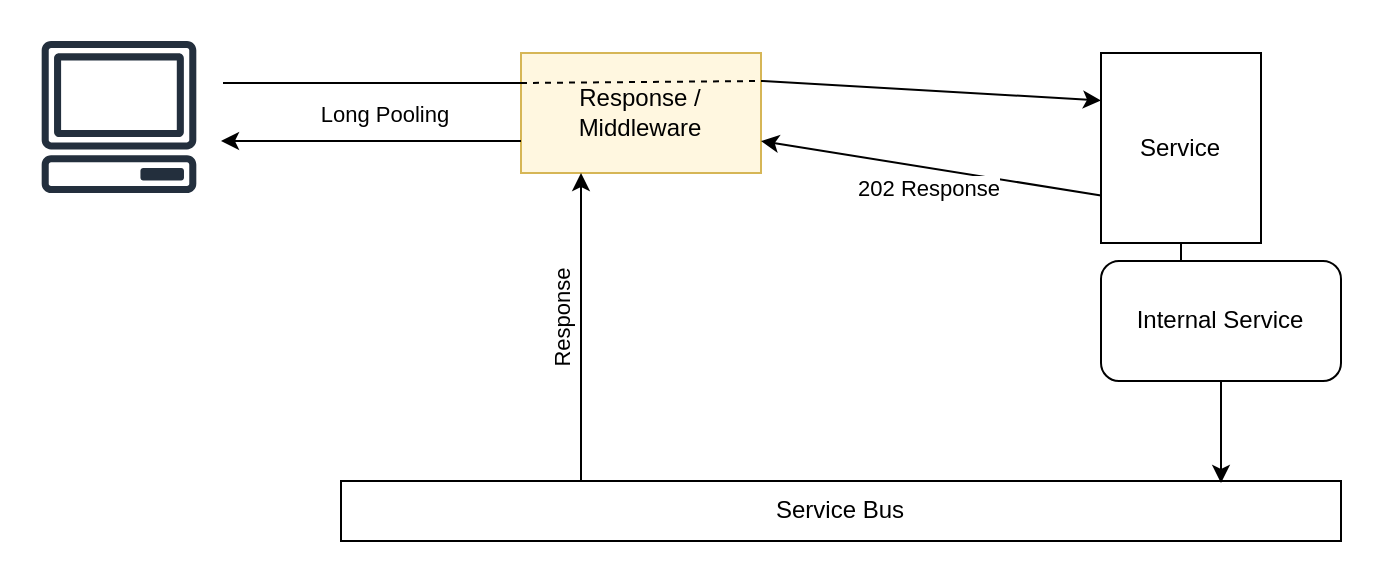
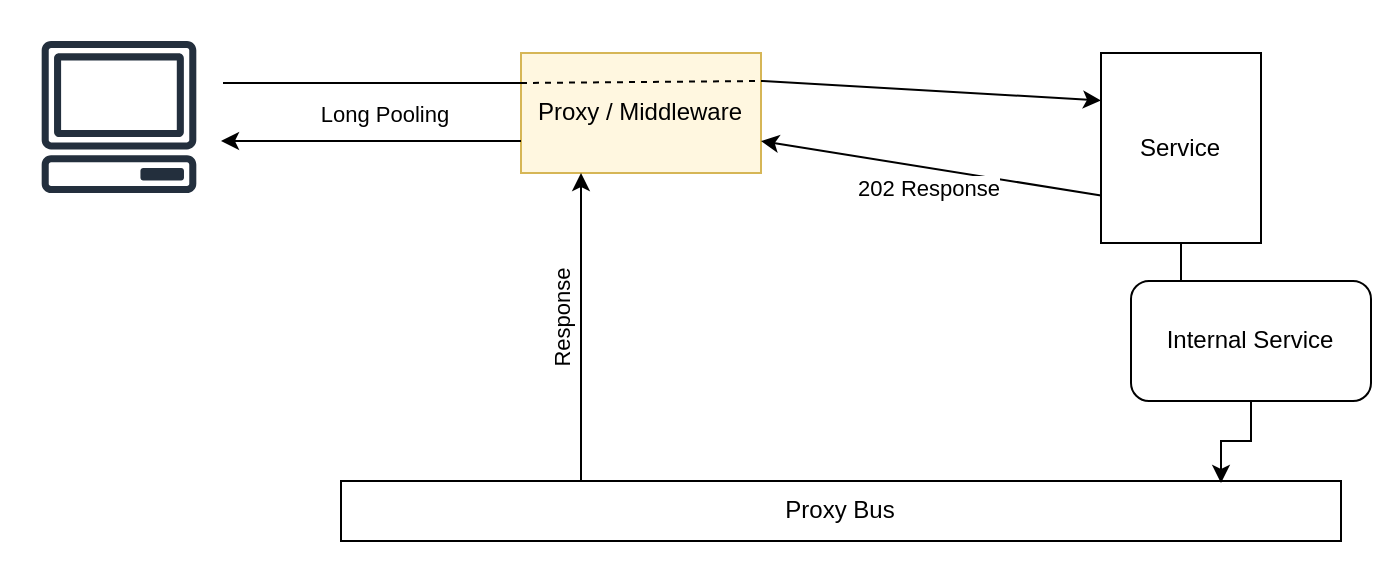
node "Response / Middleware": label "Response / Middleware" -> "Proxy / Middleware"
node "Internal Service": moved (1221, 321) -> (1251, 341)
node "Service Bus": label "Service Bus" -> "Proxy Bus"
